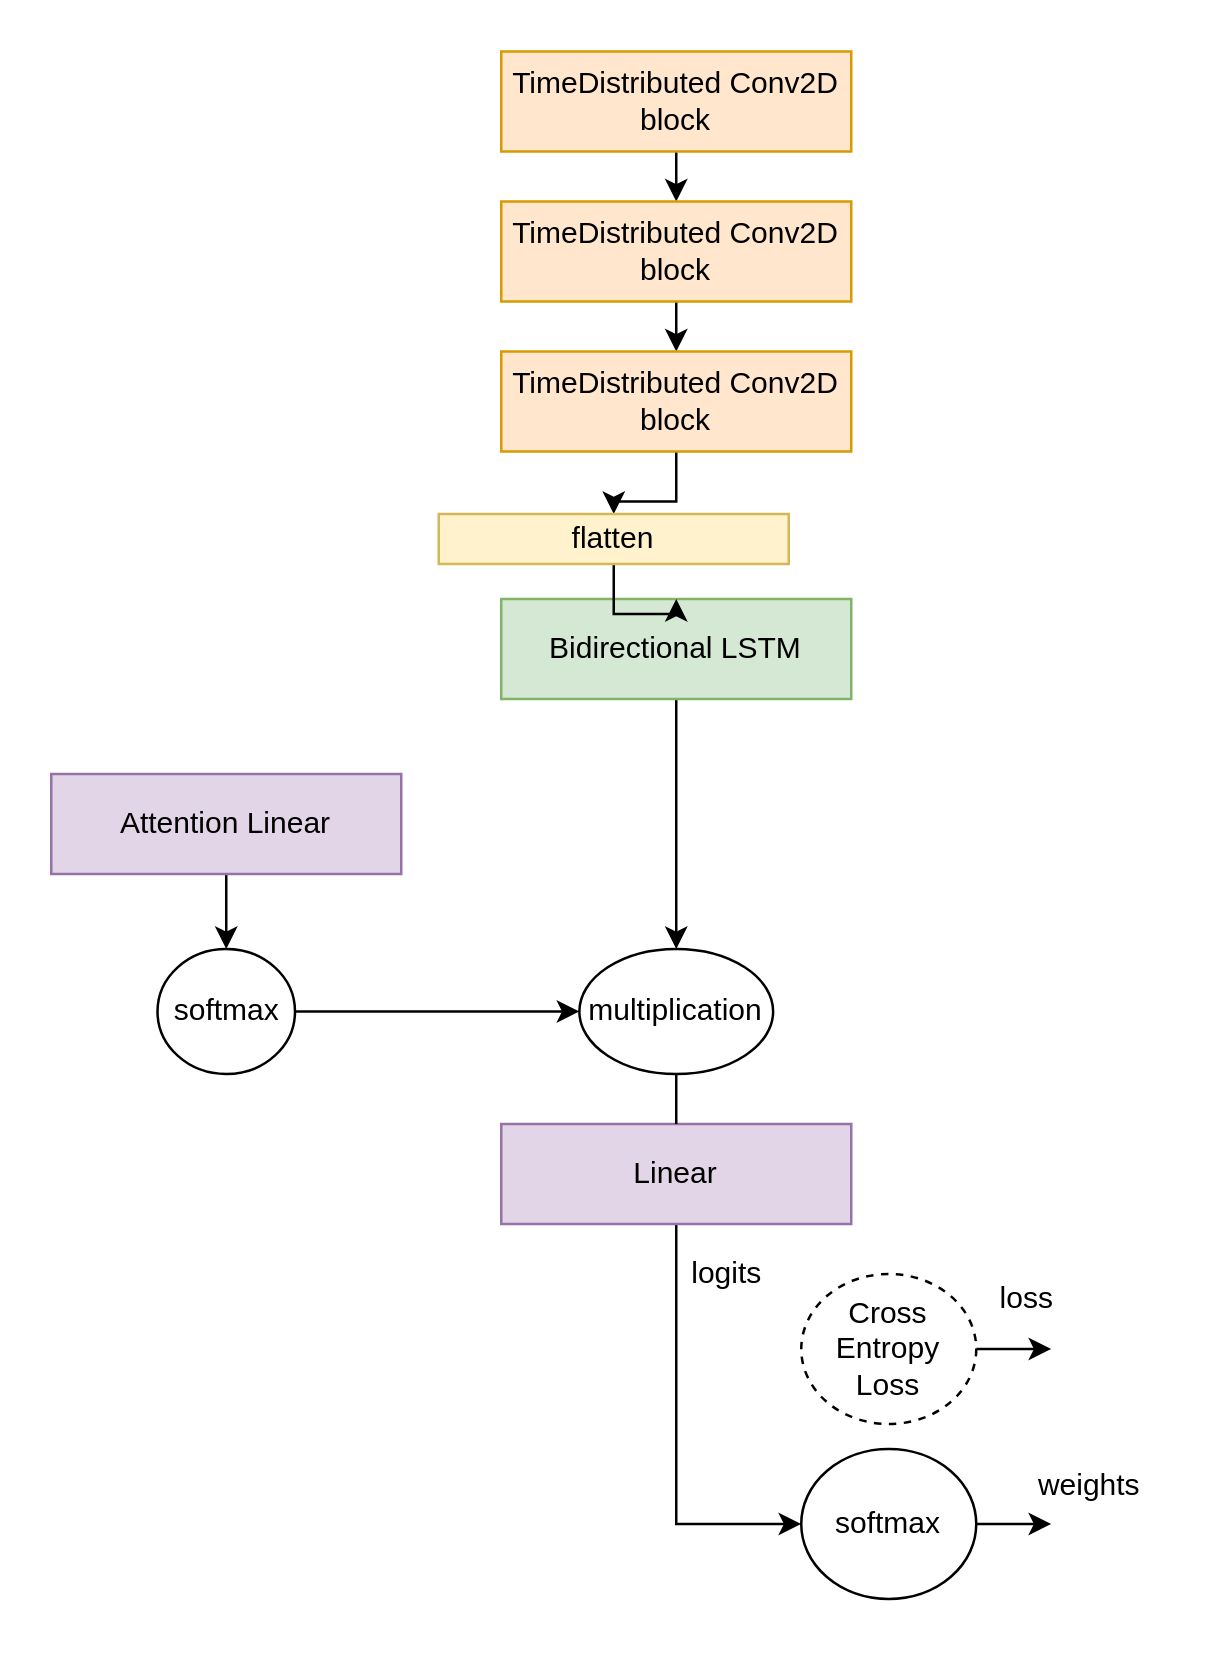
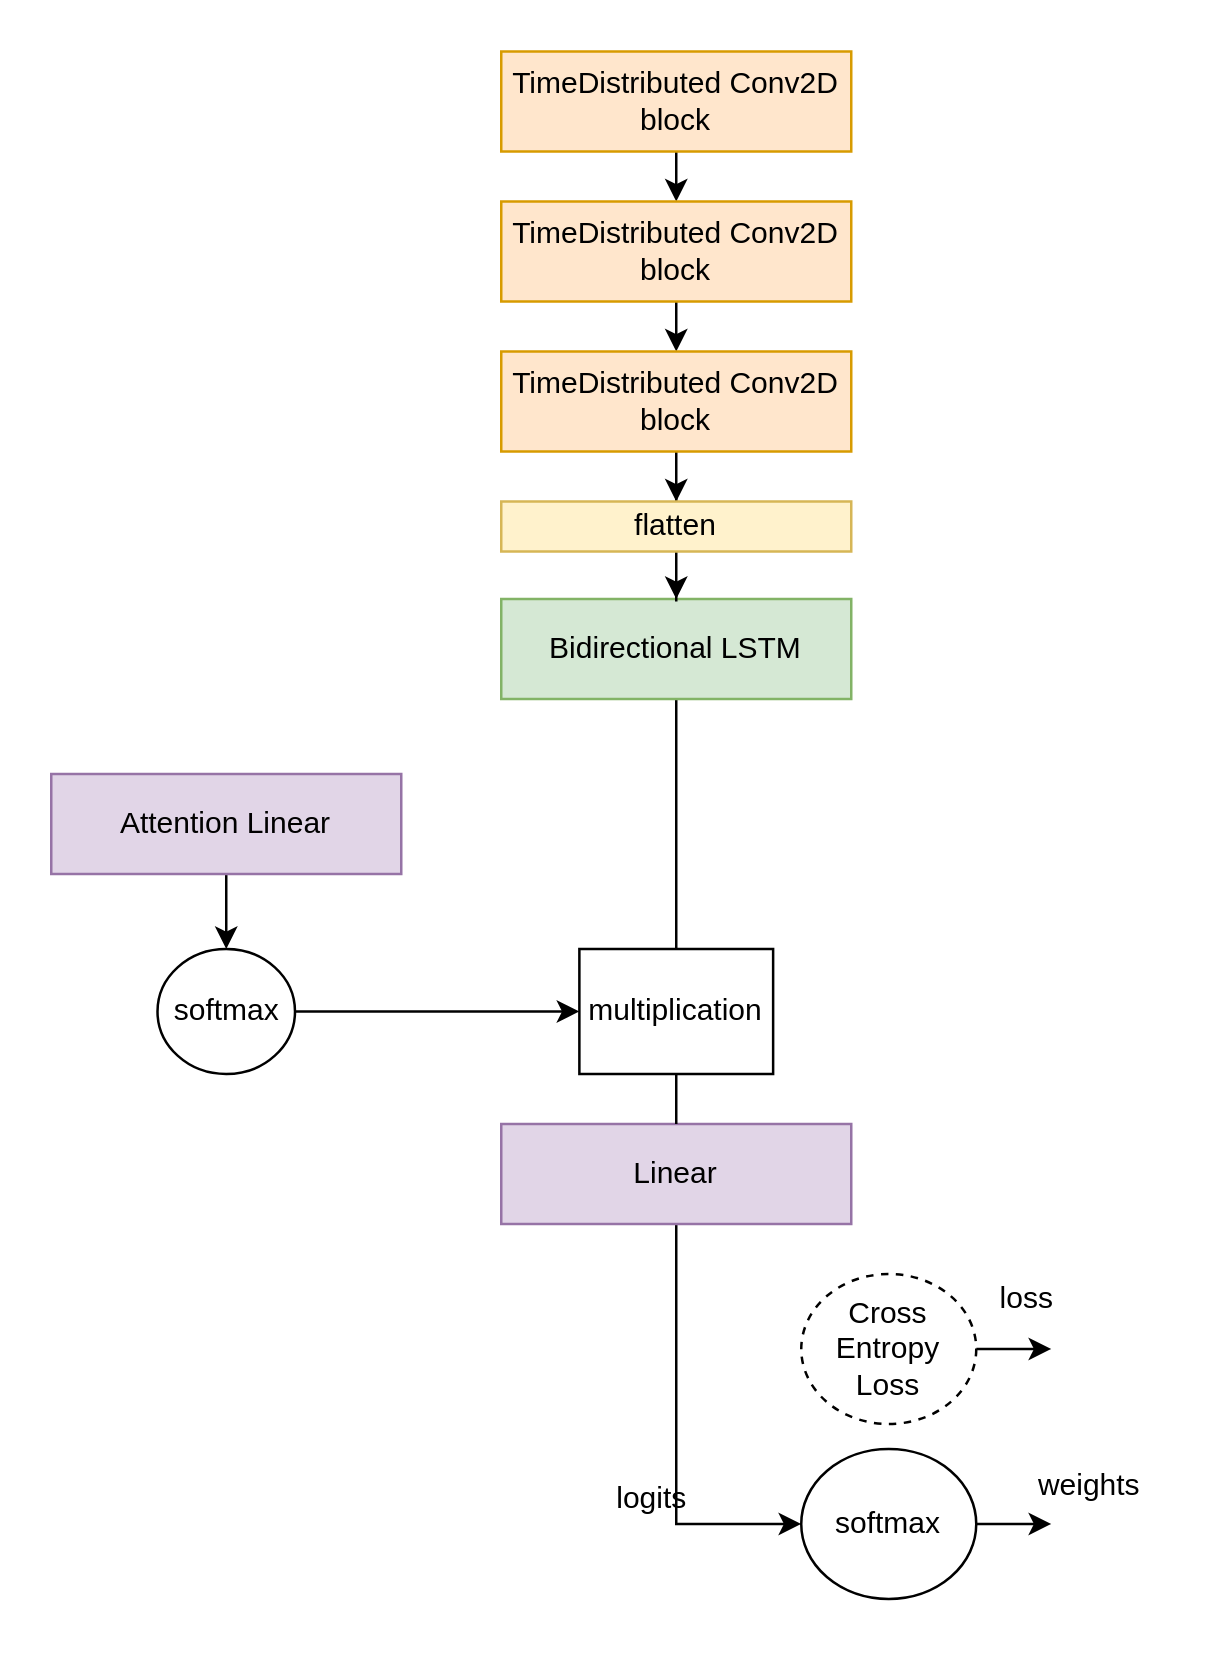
node "flatten": moved (614, 539) -> (676, 526)
edge "Bidirectional LSTM" -> "multiplication": arrowhead classic -> none
node "multiplication": shape ellipse -> rectangle
node "logits": moved (726, 1274) -> (651, 1499)
